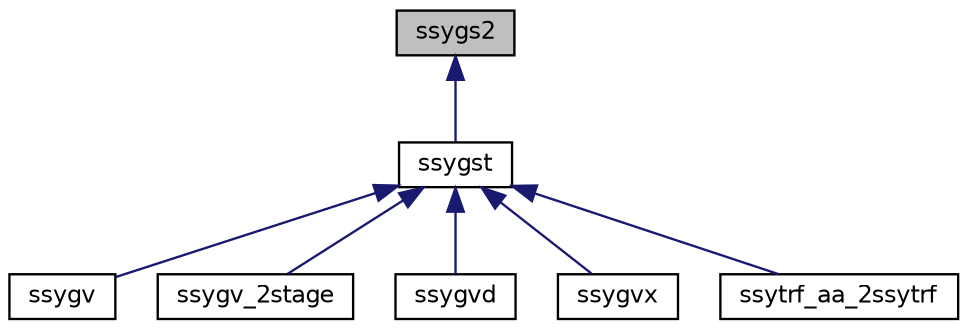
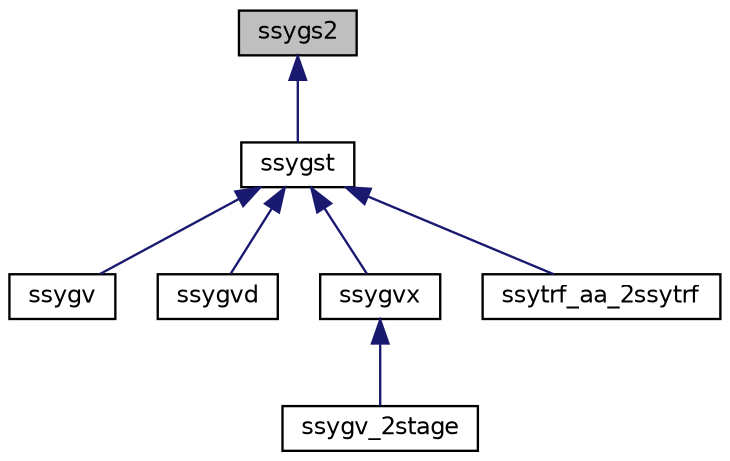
edge "ssygv_2stage" -> "ssygst": now "ssygv_2stage" -> "ssygvx"
